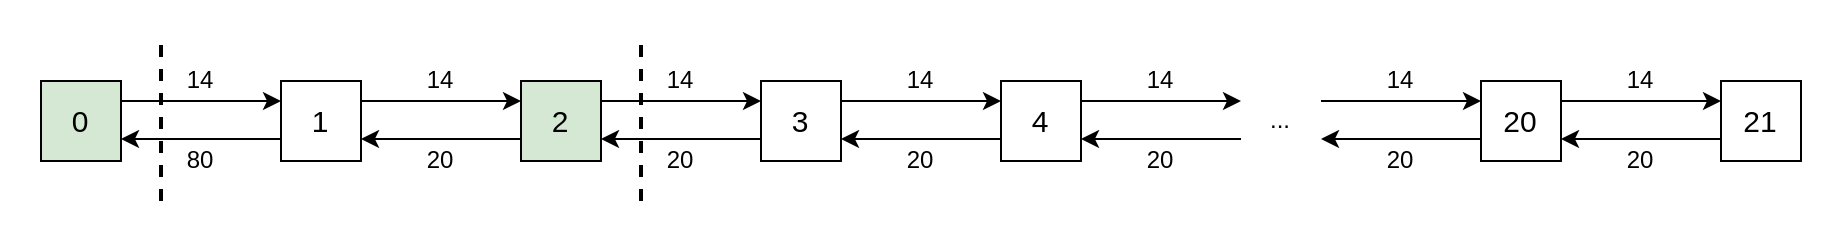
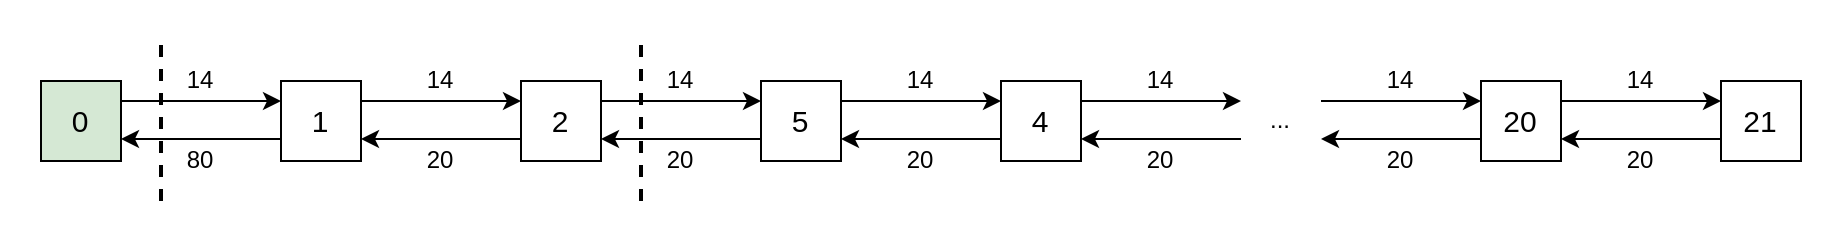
node "2": fillcolor #d5e8d4 -> #ffffff
node "3": label "3" -> "5"
